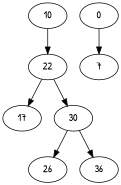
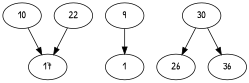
node "0": label "0" -> "9"
edge "10" -> "22": now "10" -> "17"
node "7": label "7" -> "1"
edge "22" -> "30": removed
